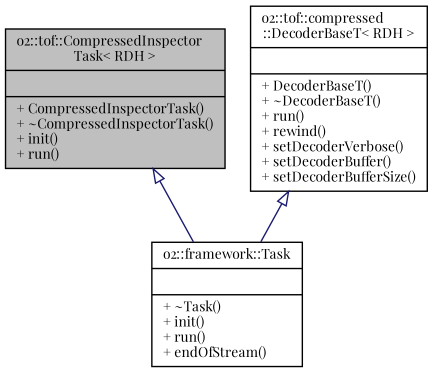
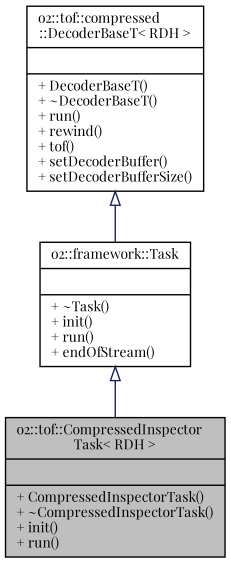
node "o2::tof::compressed": text "+ setDecoderVerbose()" -> "+ tof()"
edge "o2::framework::Task" -> "o2::tof::CompressedInspector": reversed
